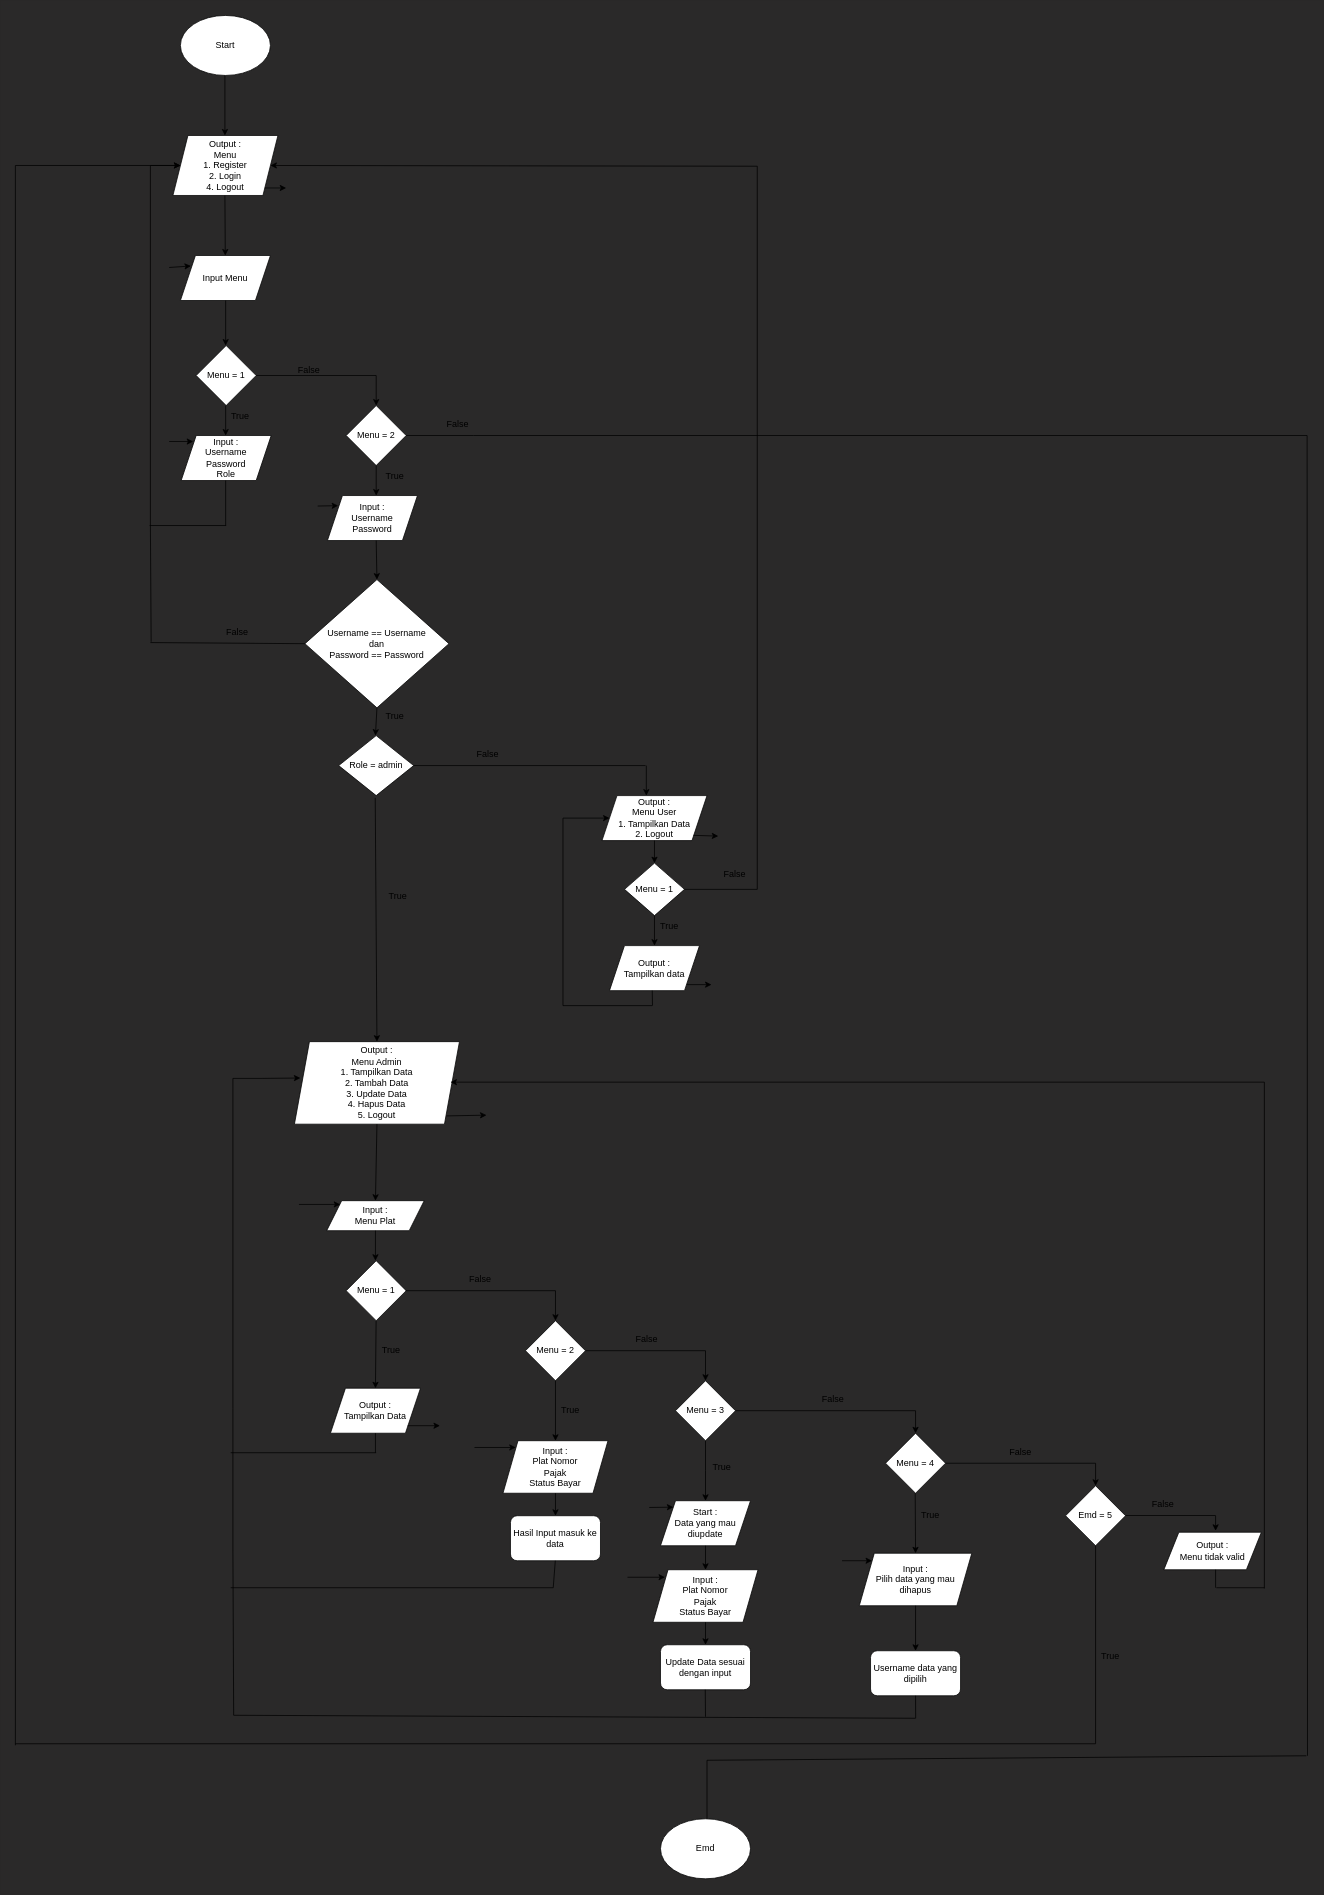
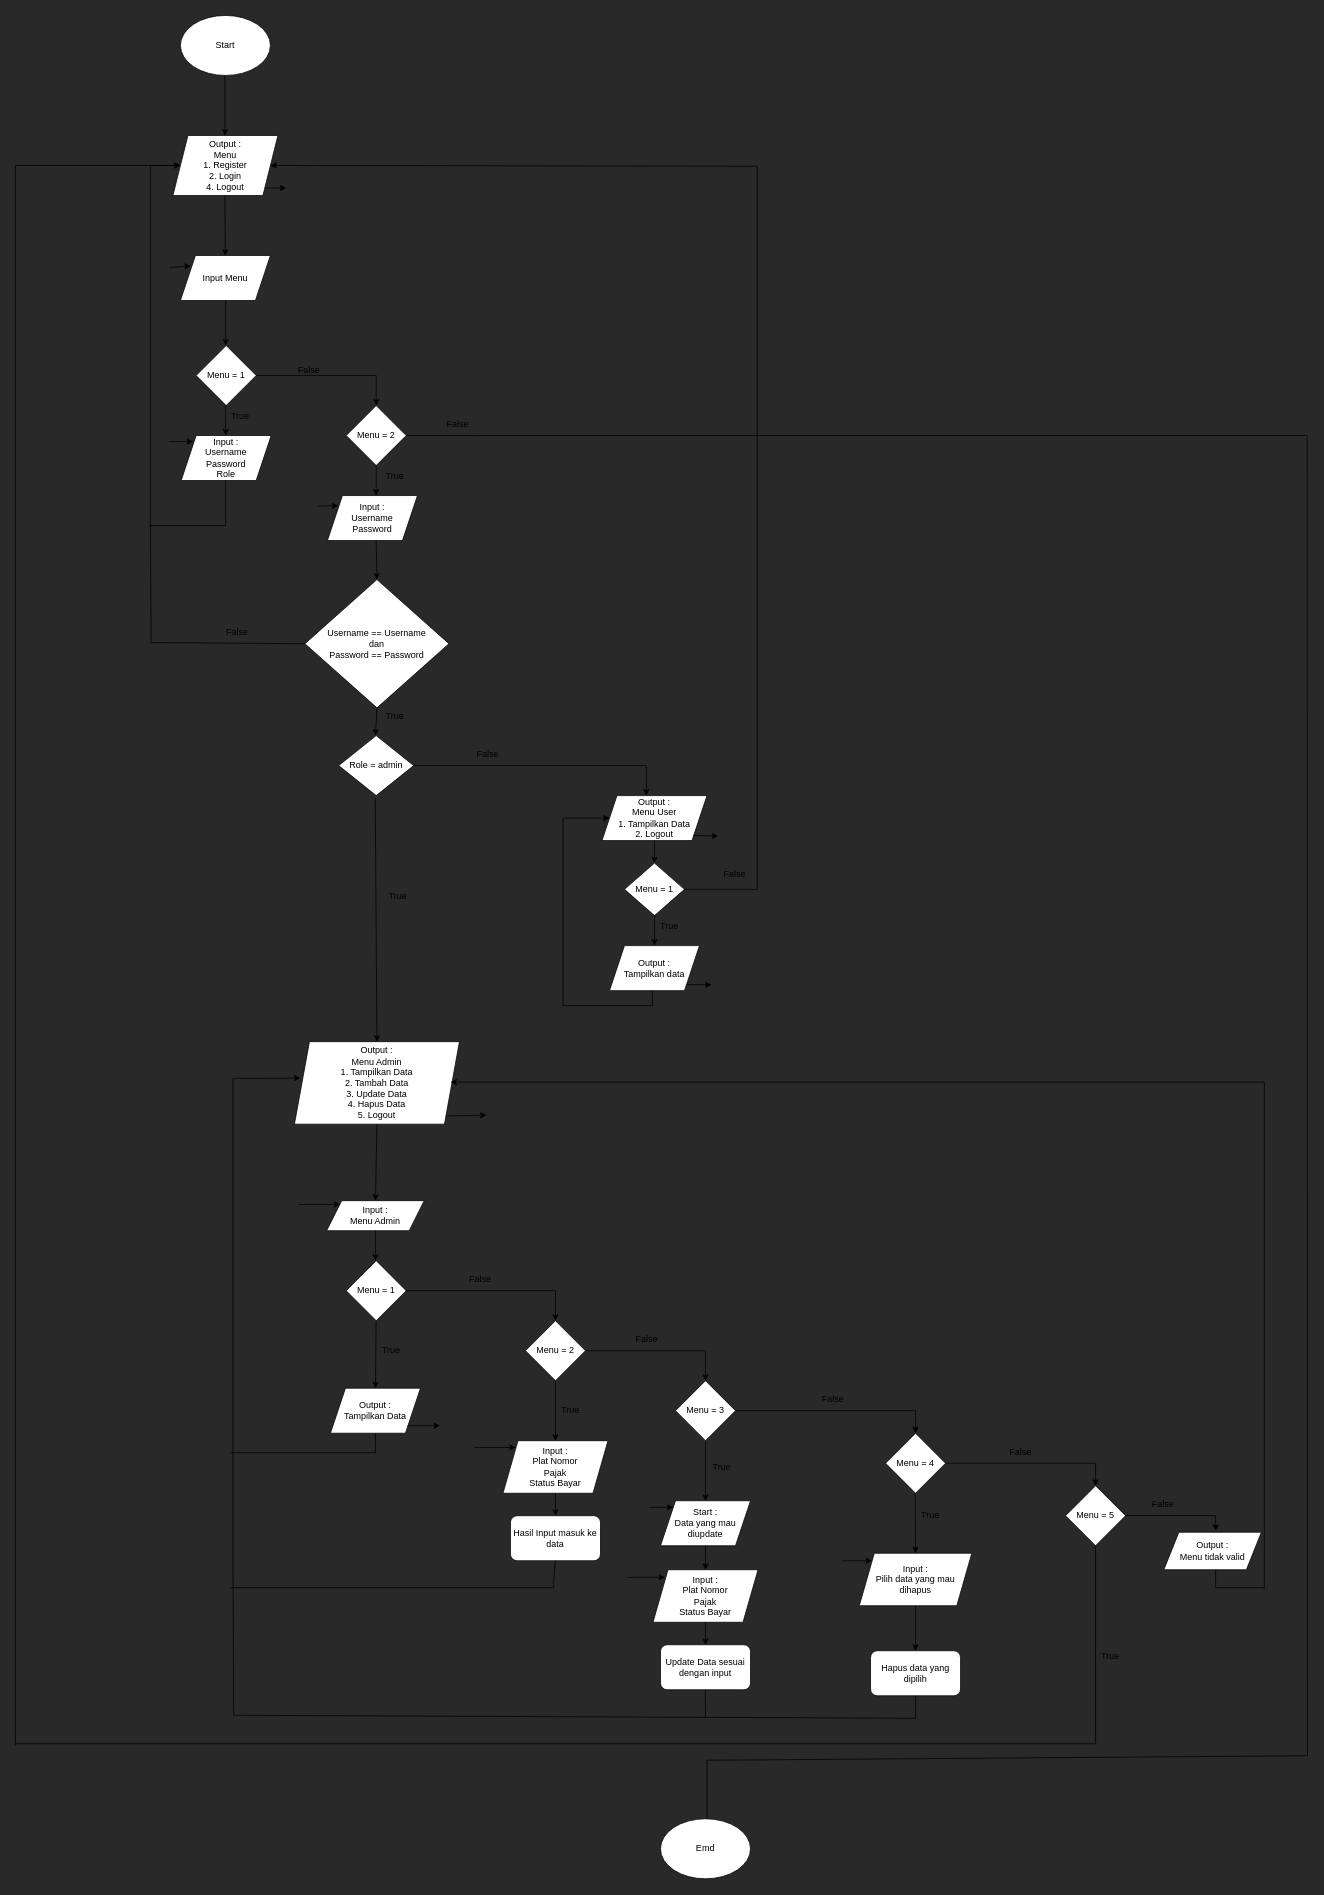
node "Input : Menu Plat": label "Input : Menu Plat" -> "Input : Menu Admin"
node "Emd = 5": label "Emd = 5" -> "Menu = 5"
node "Username data yang dipilih": label "Username data yang dipilih" -> "Hapus data yang dipilih"
